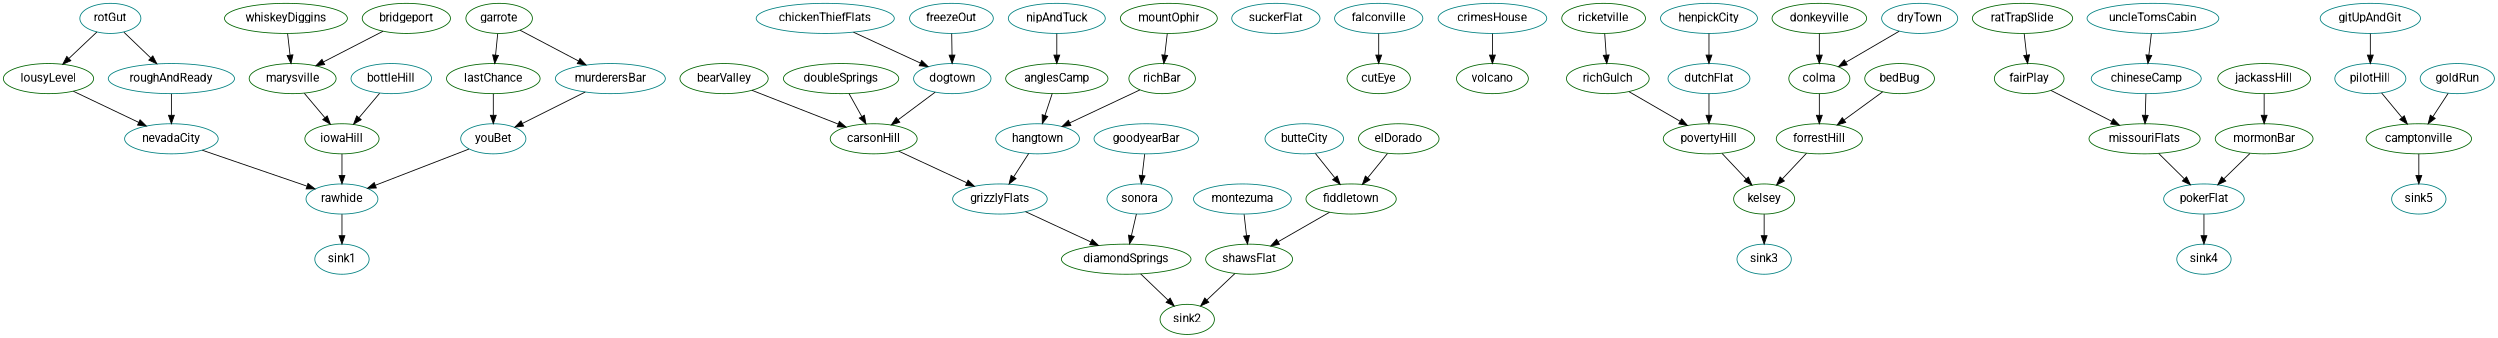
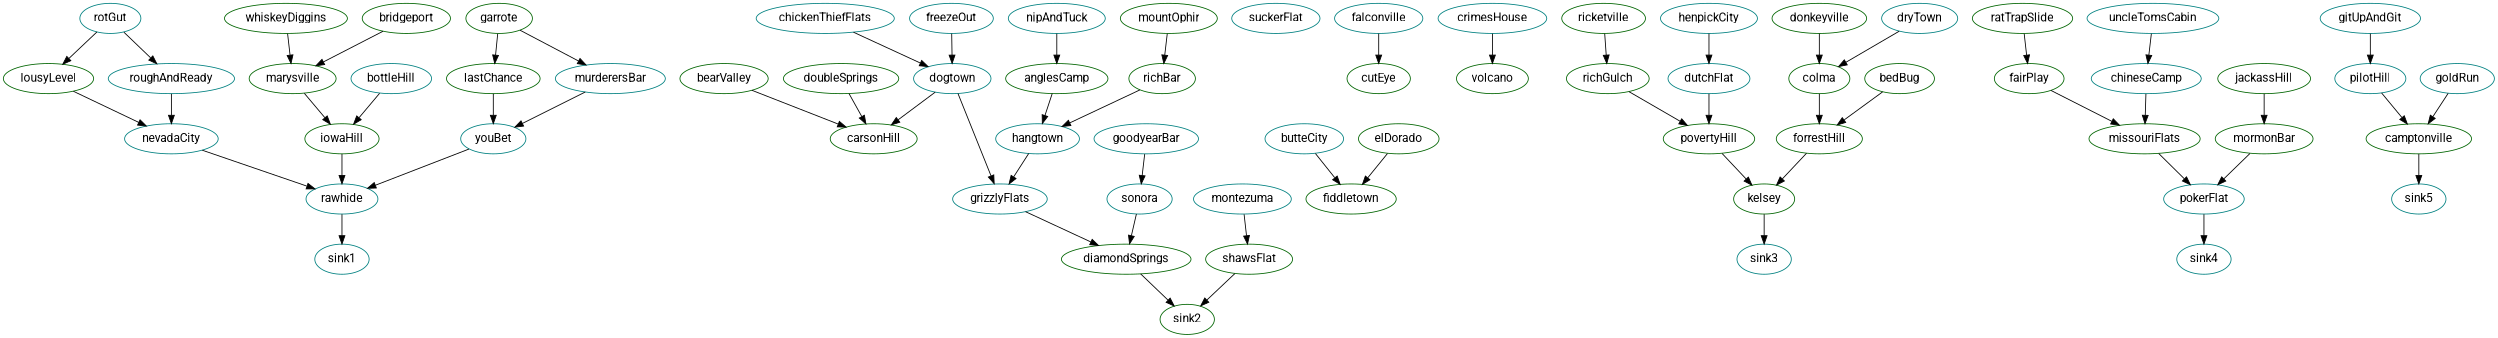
edge "carsonHill" -> "grizzlyFlats": now "dogtown" -> "grizzlyFlats"
edge "fiddletown" -> "shawsFlat": removed
